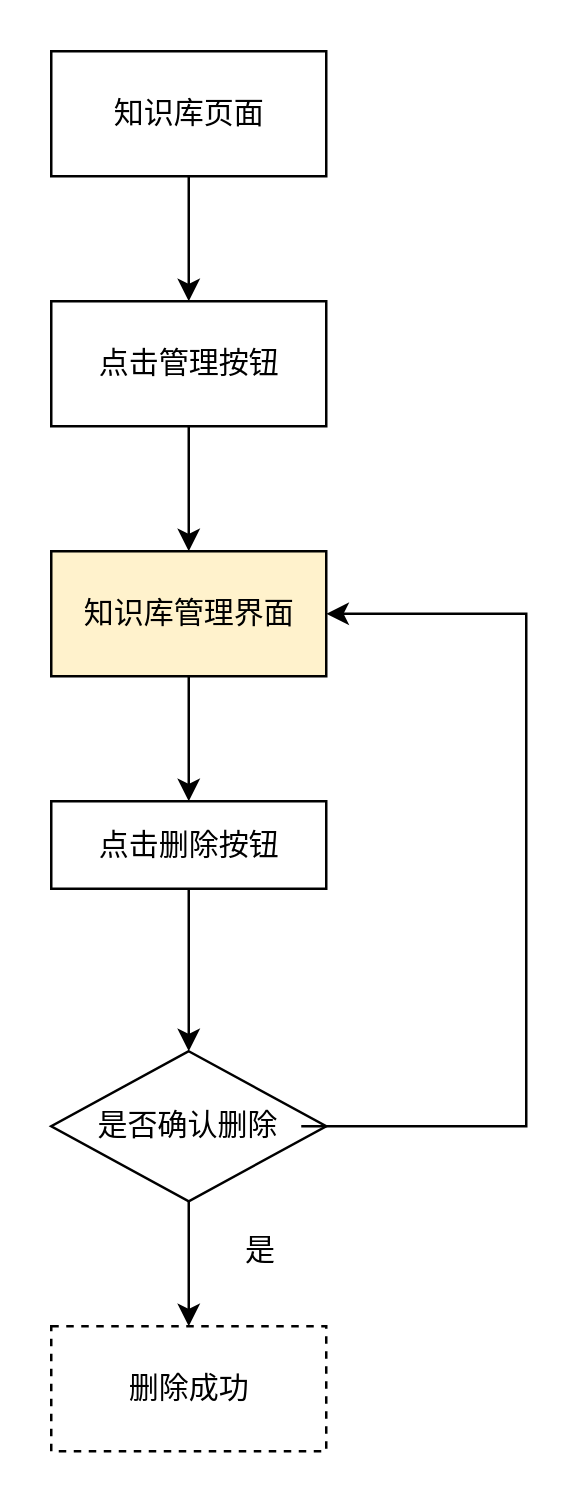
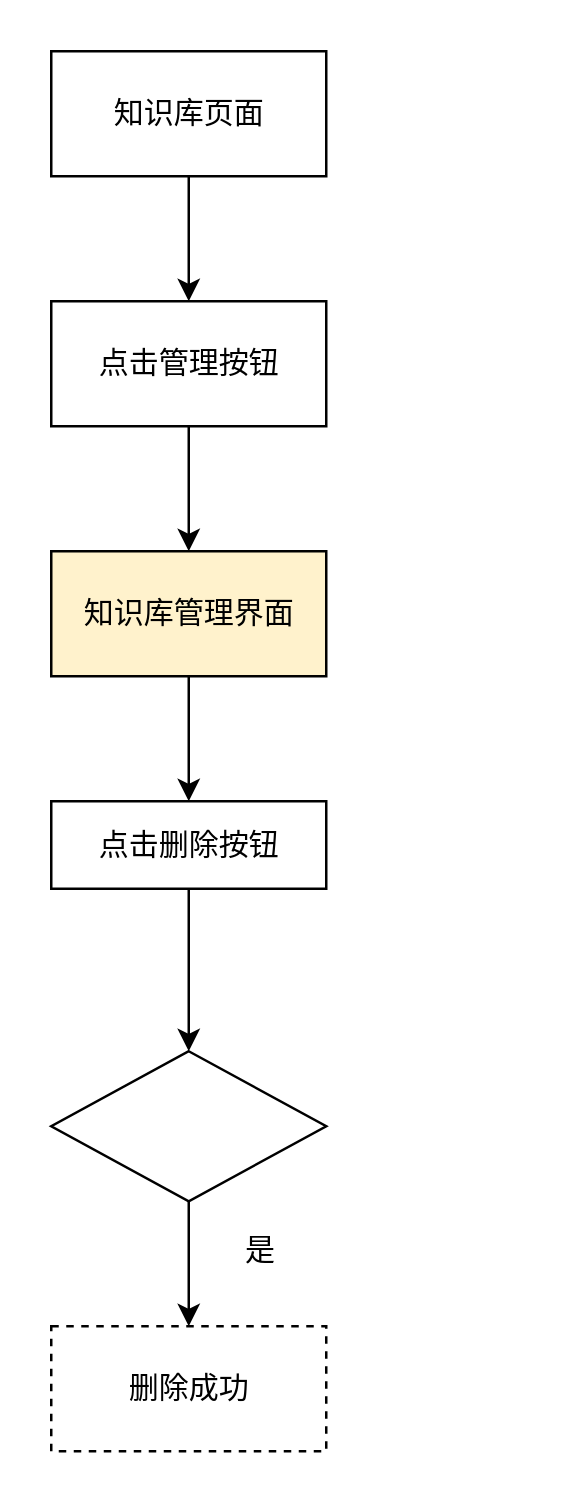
edge "是否确认删除" -> "知识库管理界面": removed
node "是否确认删除": removed
